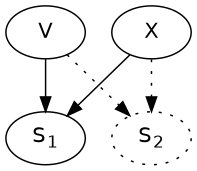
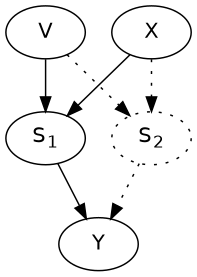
node "Y": added
